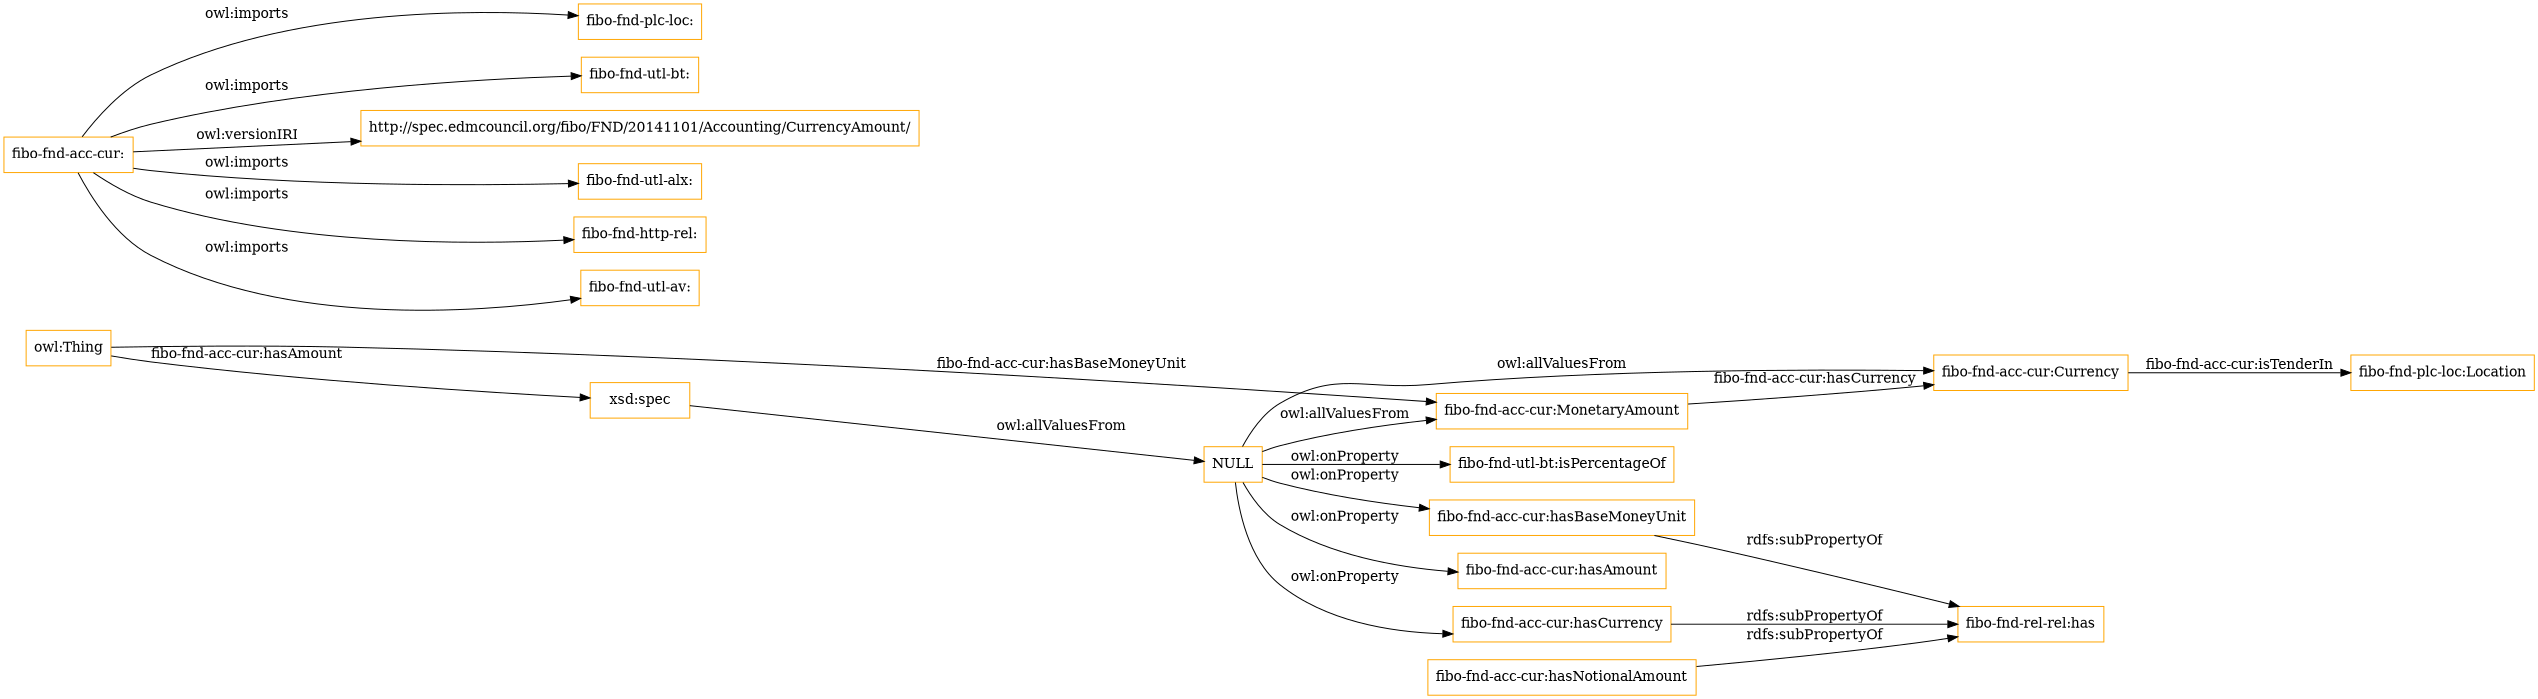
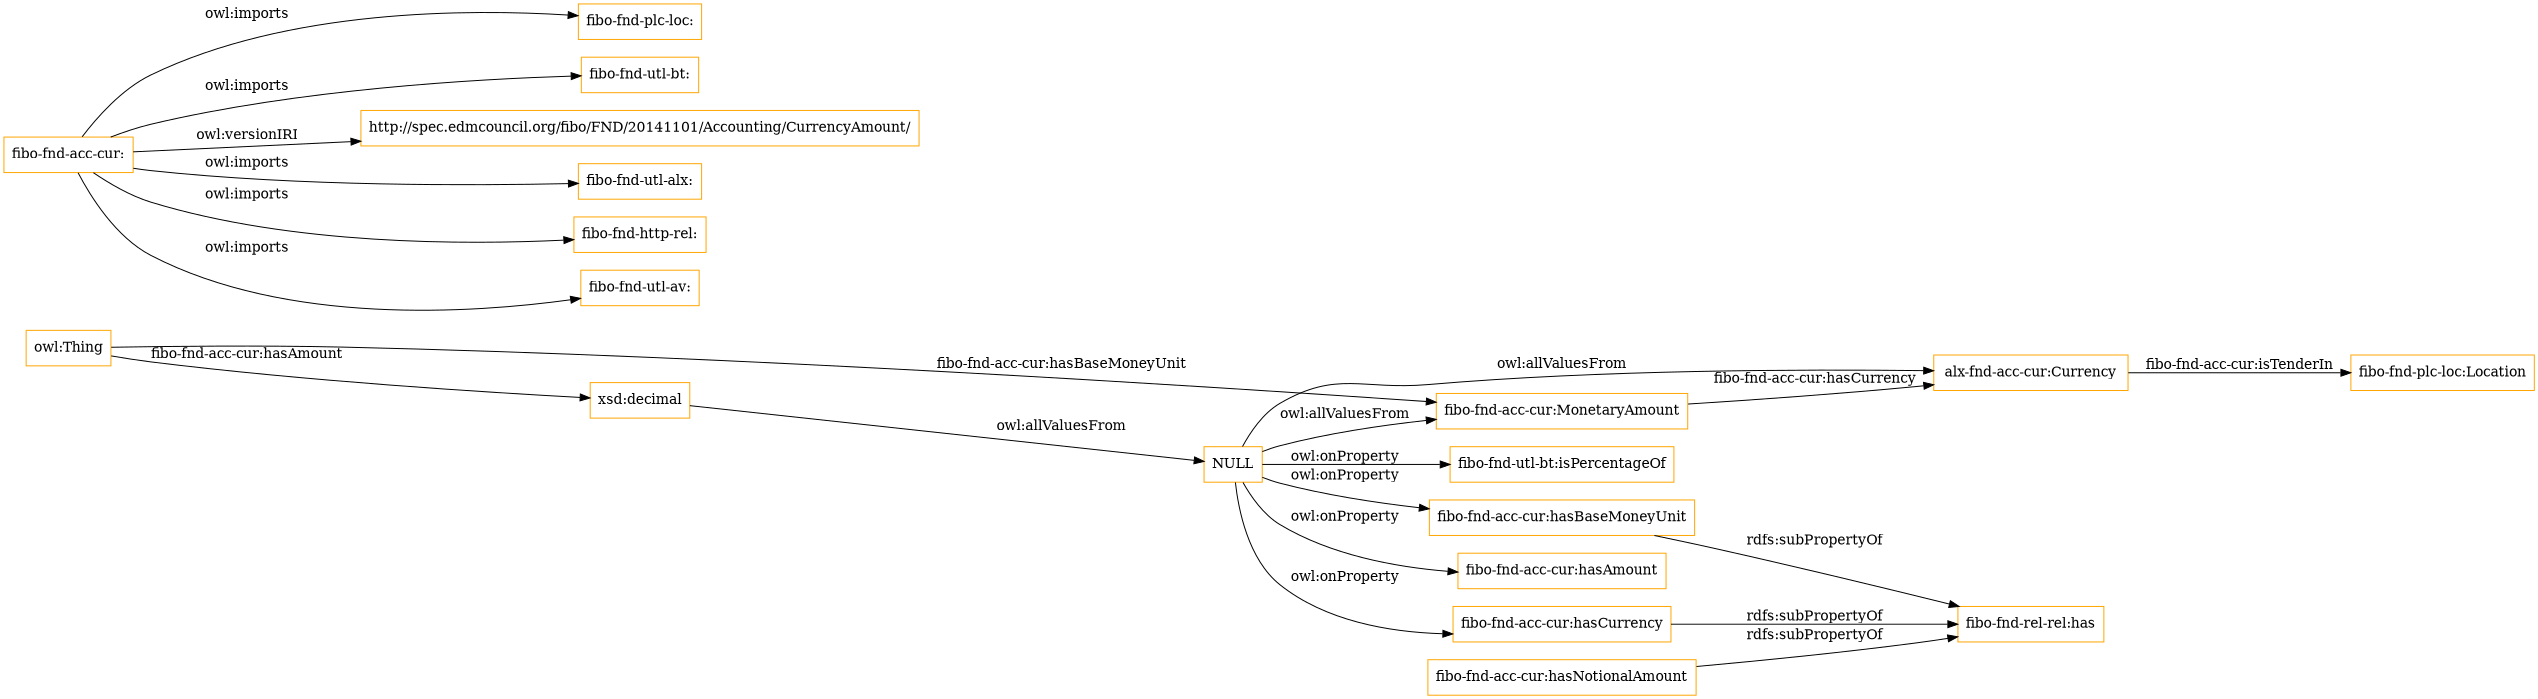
node "fibo-fnd-acc-cur:Currency": label "fibo-fnd-acc-cur:Currency" -> "alx-fnd-acc-cur:Currency"
node "xsd:spec": label "xsd:spec" -> "xsd:decimal"
